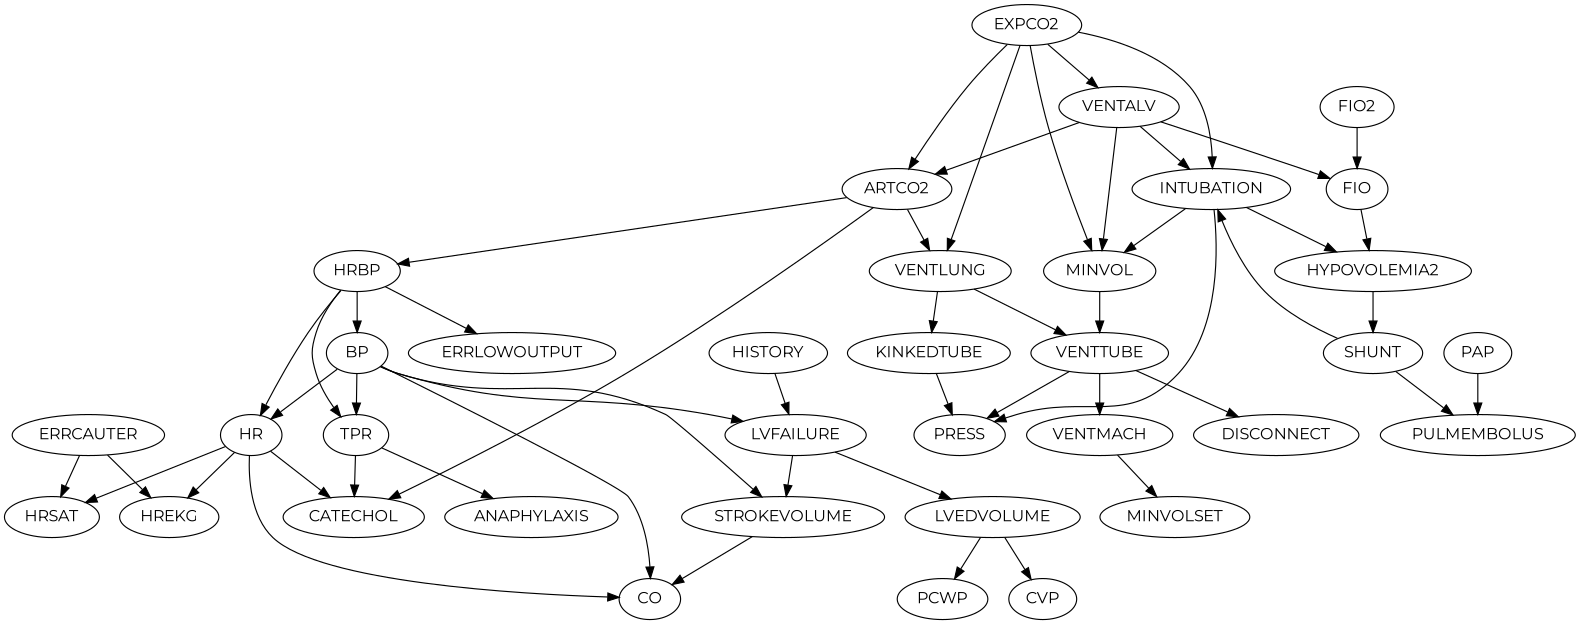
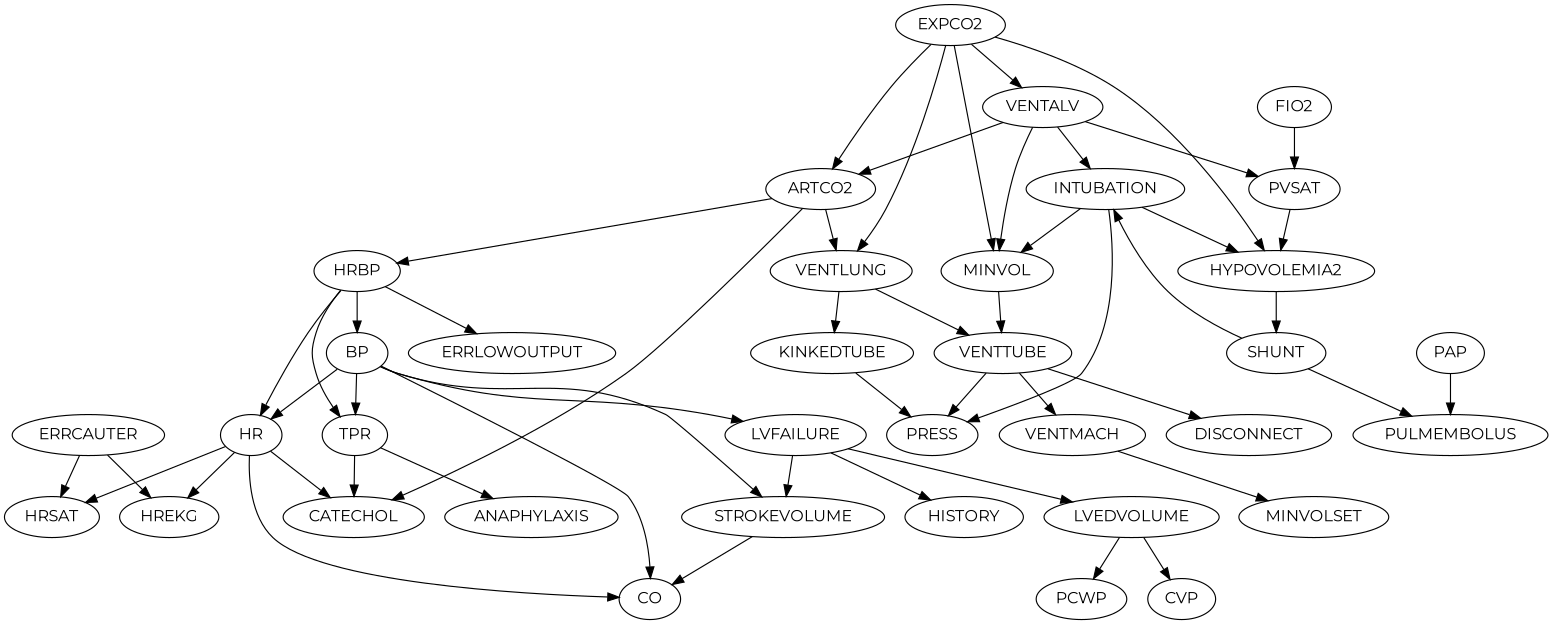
edge "EXPCO2" -> "INTUBATION": now "EXPCO2" -> "HYPOVOLEMIA2"
node "FIO": label "FIO" -> "PVSAT"
edge "HISTORY" -> "LVFAILURE": reversed
